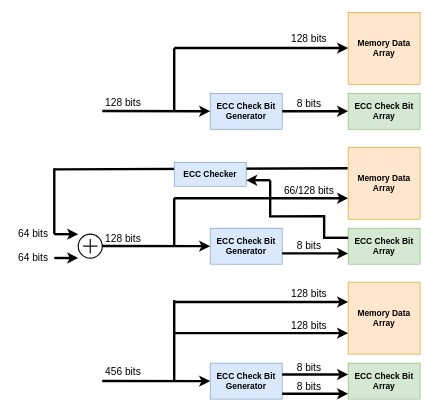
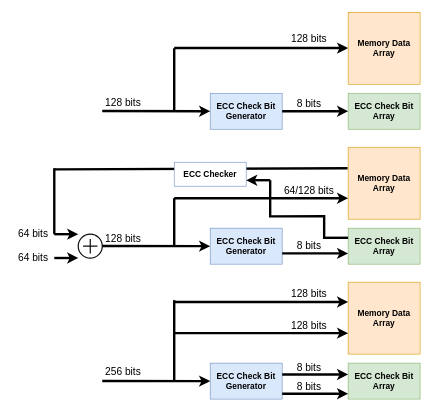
node "ECC Checker": fillcolor #dae8fc -> #ffffff
node "66/128 bits": label "66/128 bits" -> "64/128 bits"
node "456 bits": label "456 bits" -> "256 bits"
